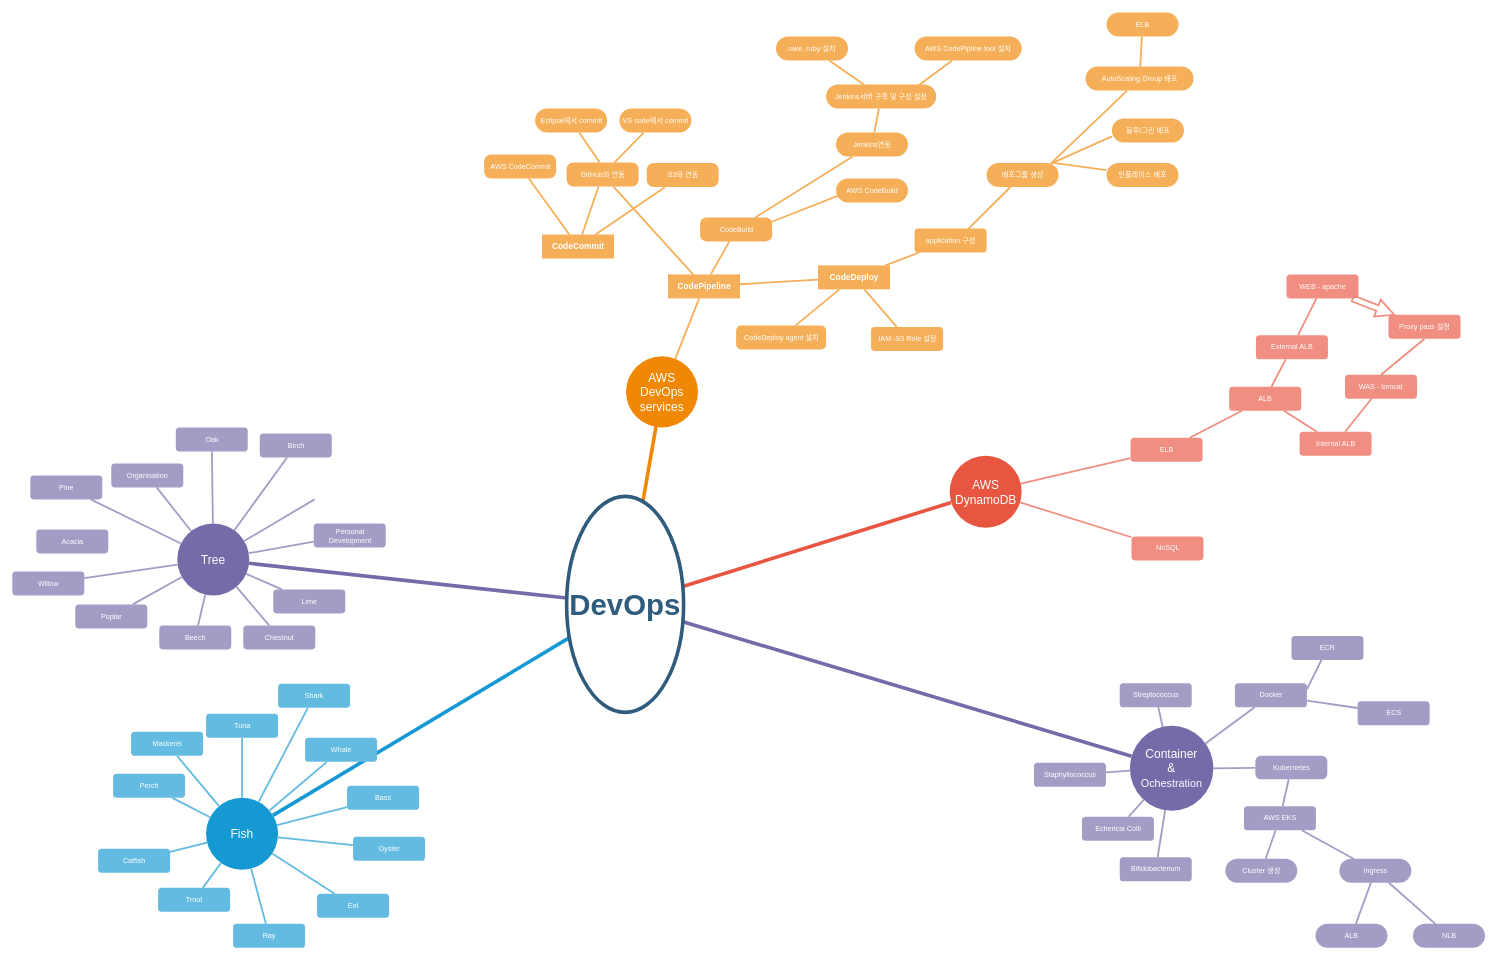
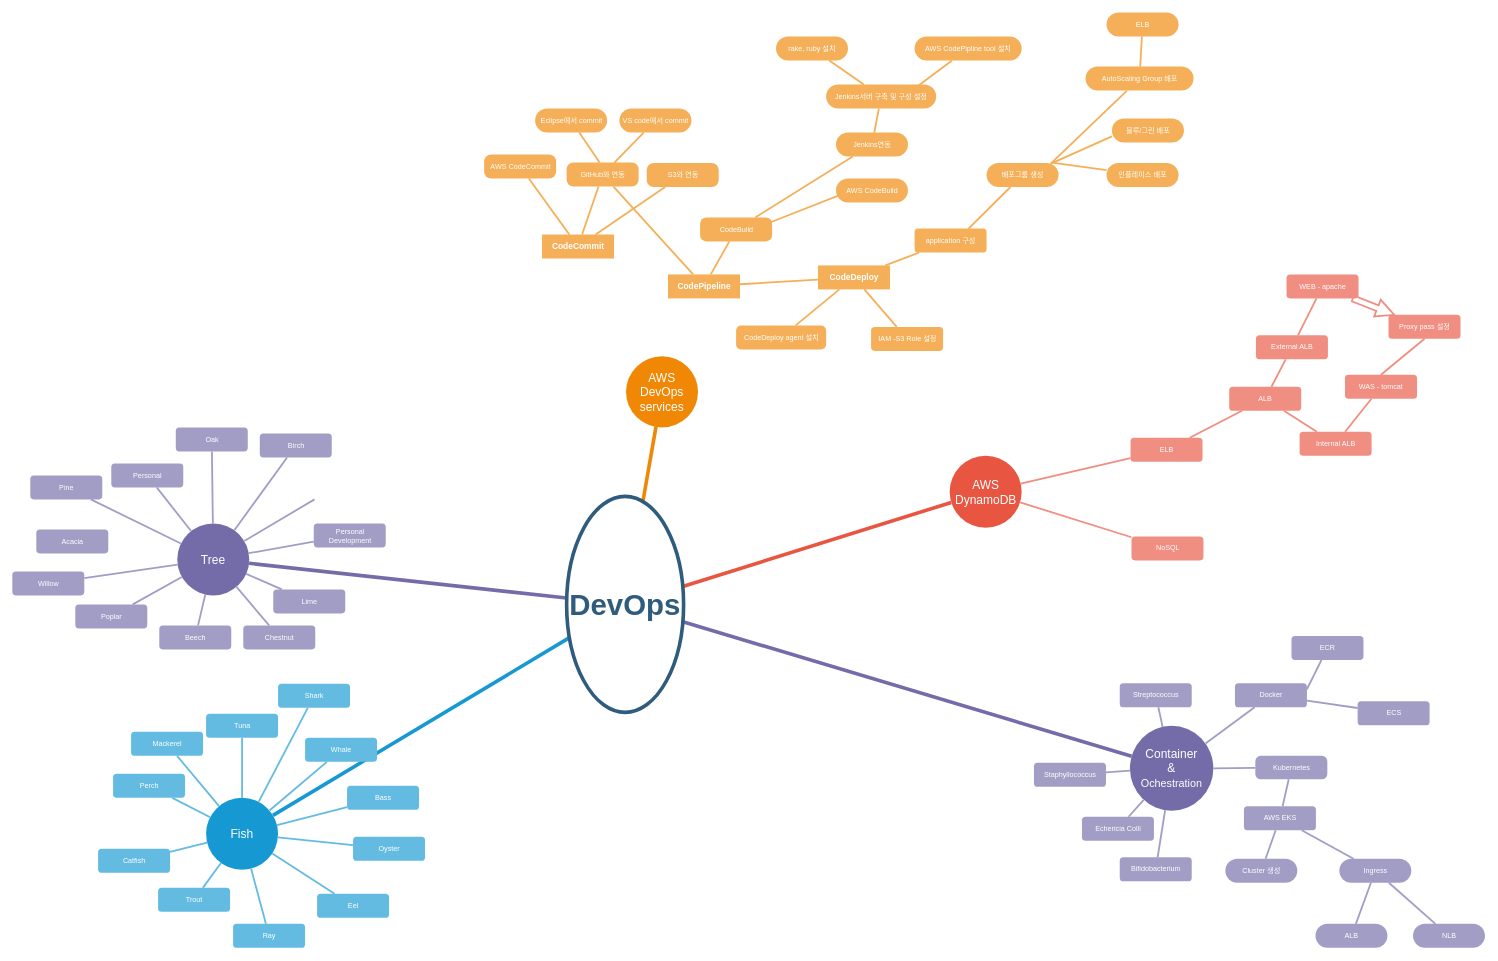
edge "CodePipeline" -- "AWS DevOps services": removed
node "Organisation": label "Organisation" -> "Personal"
